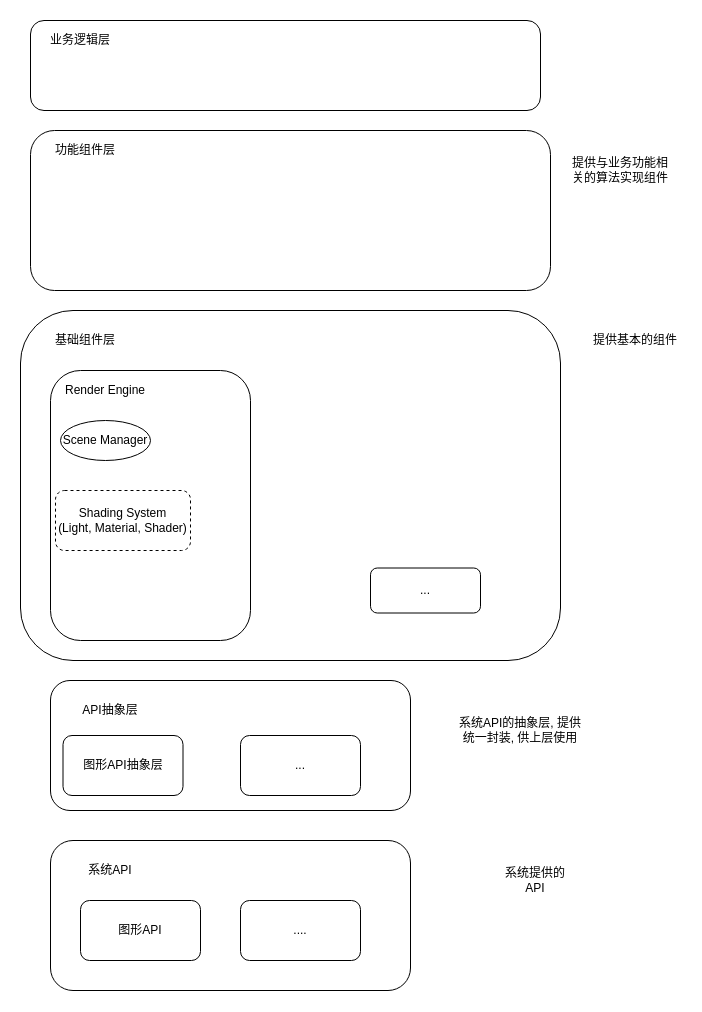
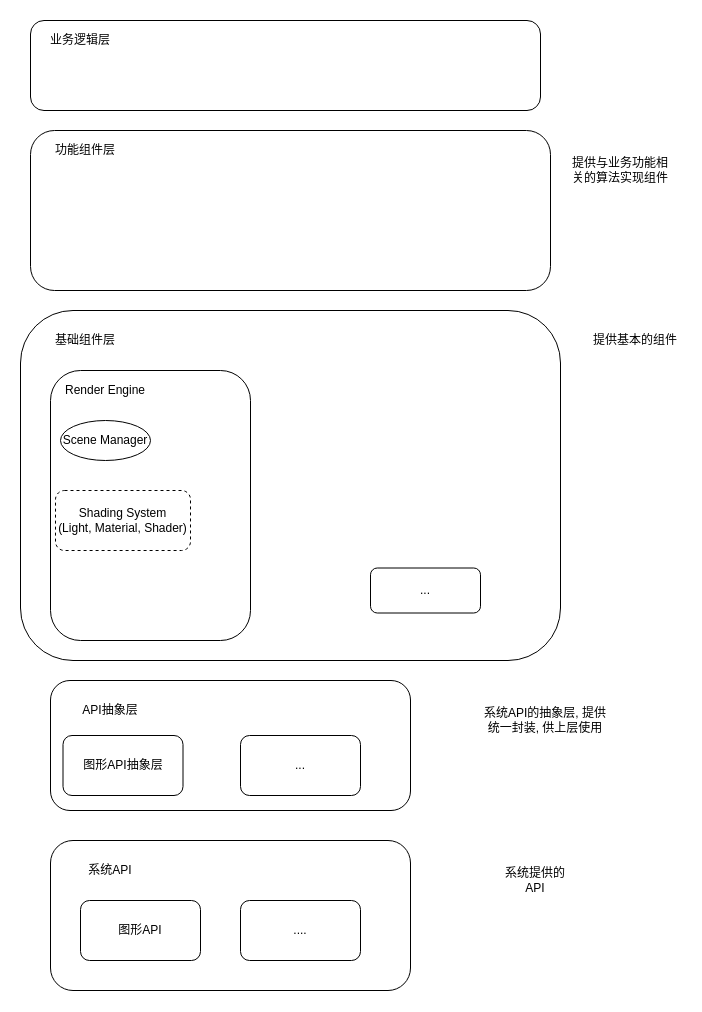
node "系统API的抽象层, 提供统一封装, 供上层使用": moved (521, 731) -> (546, 721)
